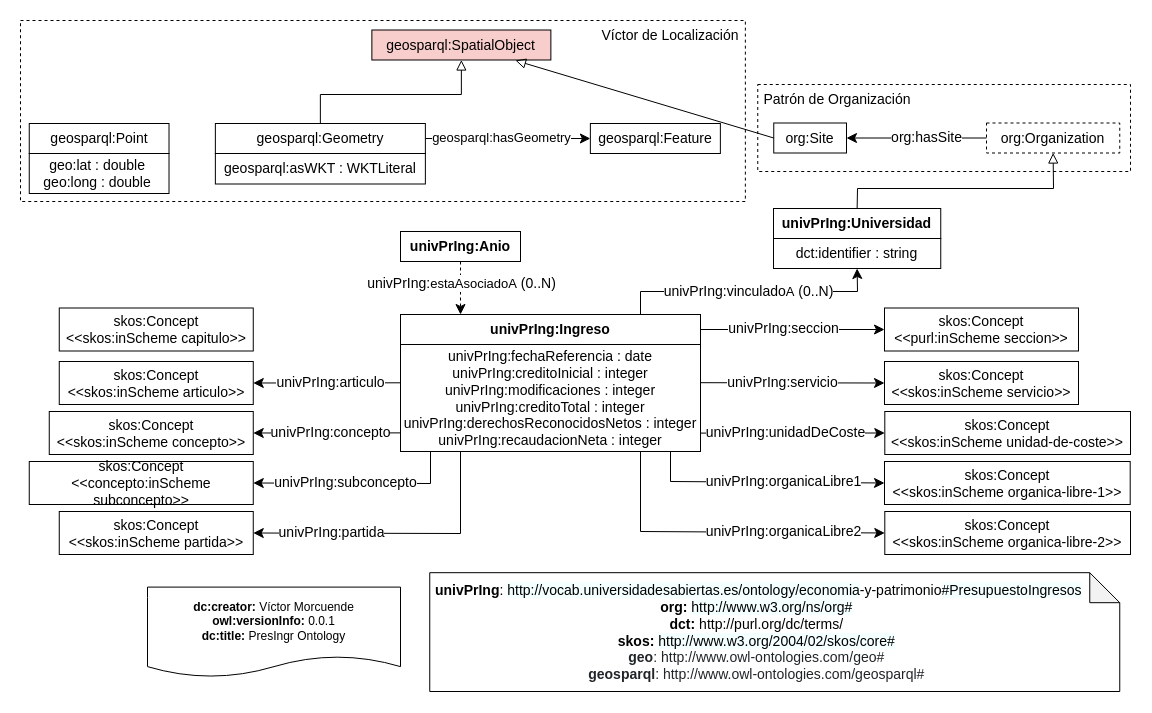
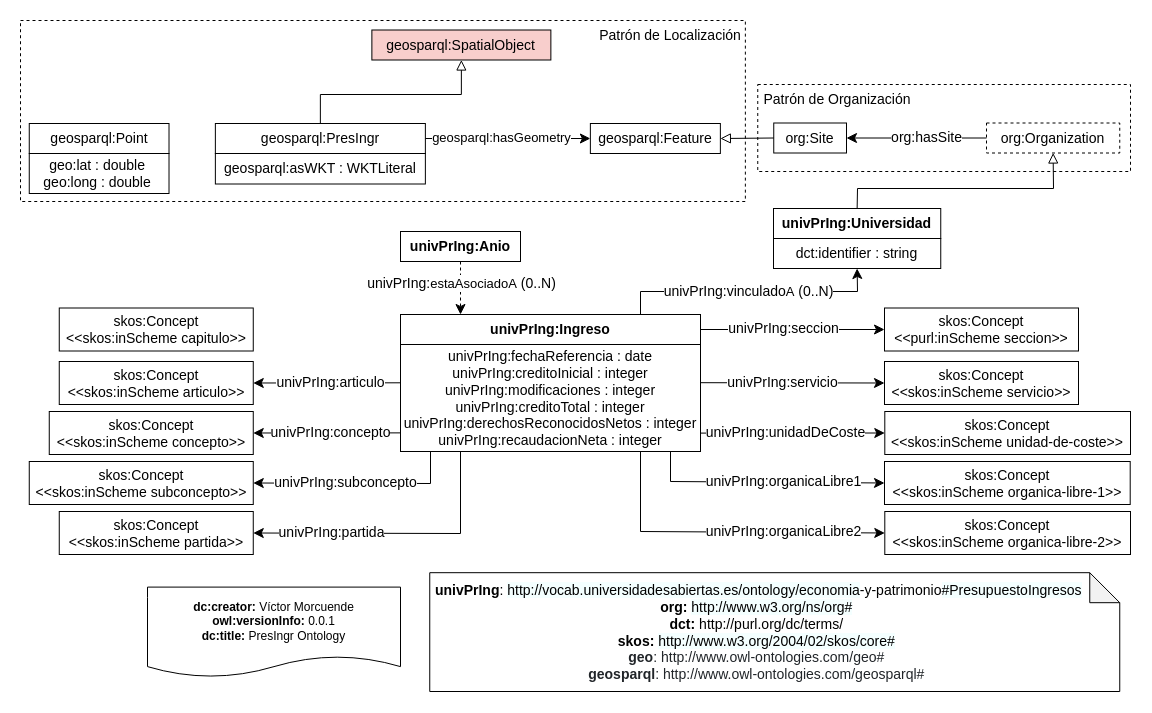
node "Víctor de Localización": label "Víctor de Localización" -> "Patrón de Localización"
edge "org:Site" -> "geosparql:SpatialObject": now "org:Site" -> "geosparql:Feature"
node "geosparql:Geometry": label "geosparql:Geometry" -> "geosparql:PresIngr"
node "skos:Concept <<concepto:inScheme subconcepto>>": label "skos:Concept <<concepto:inScheme subconcepto>>" -> "skos:Concept <<skos:inScheme subconcepto>>"
